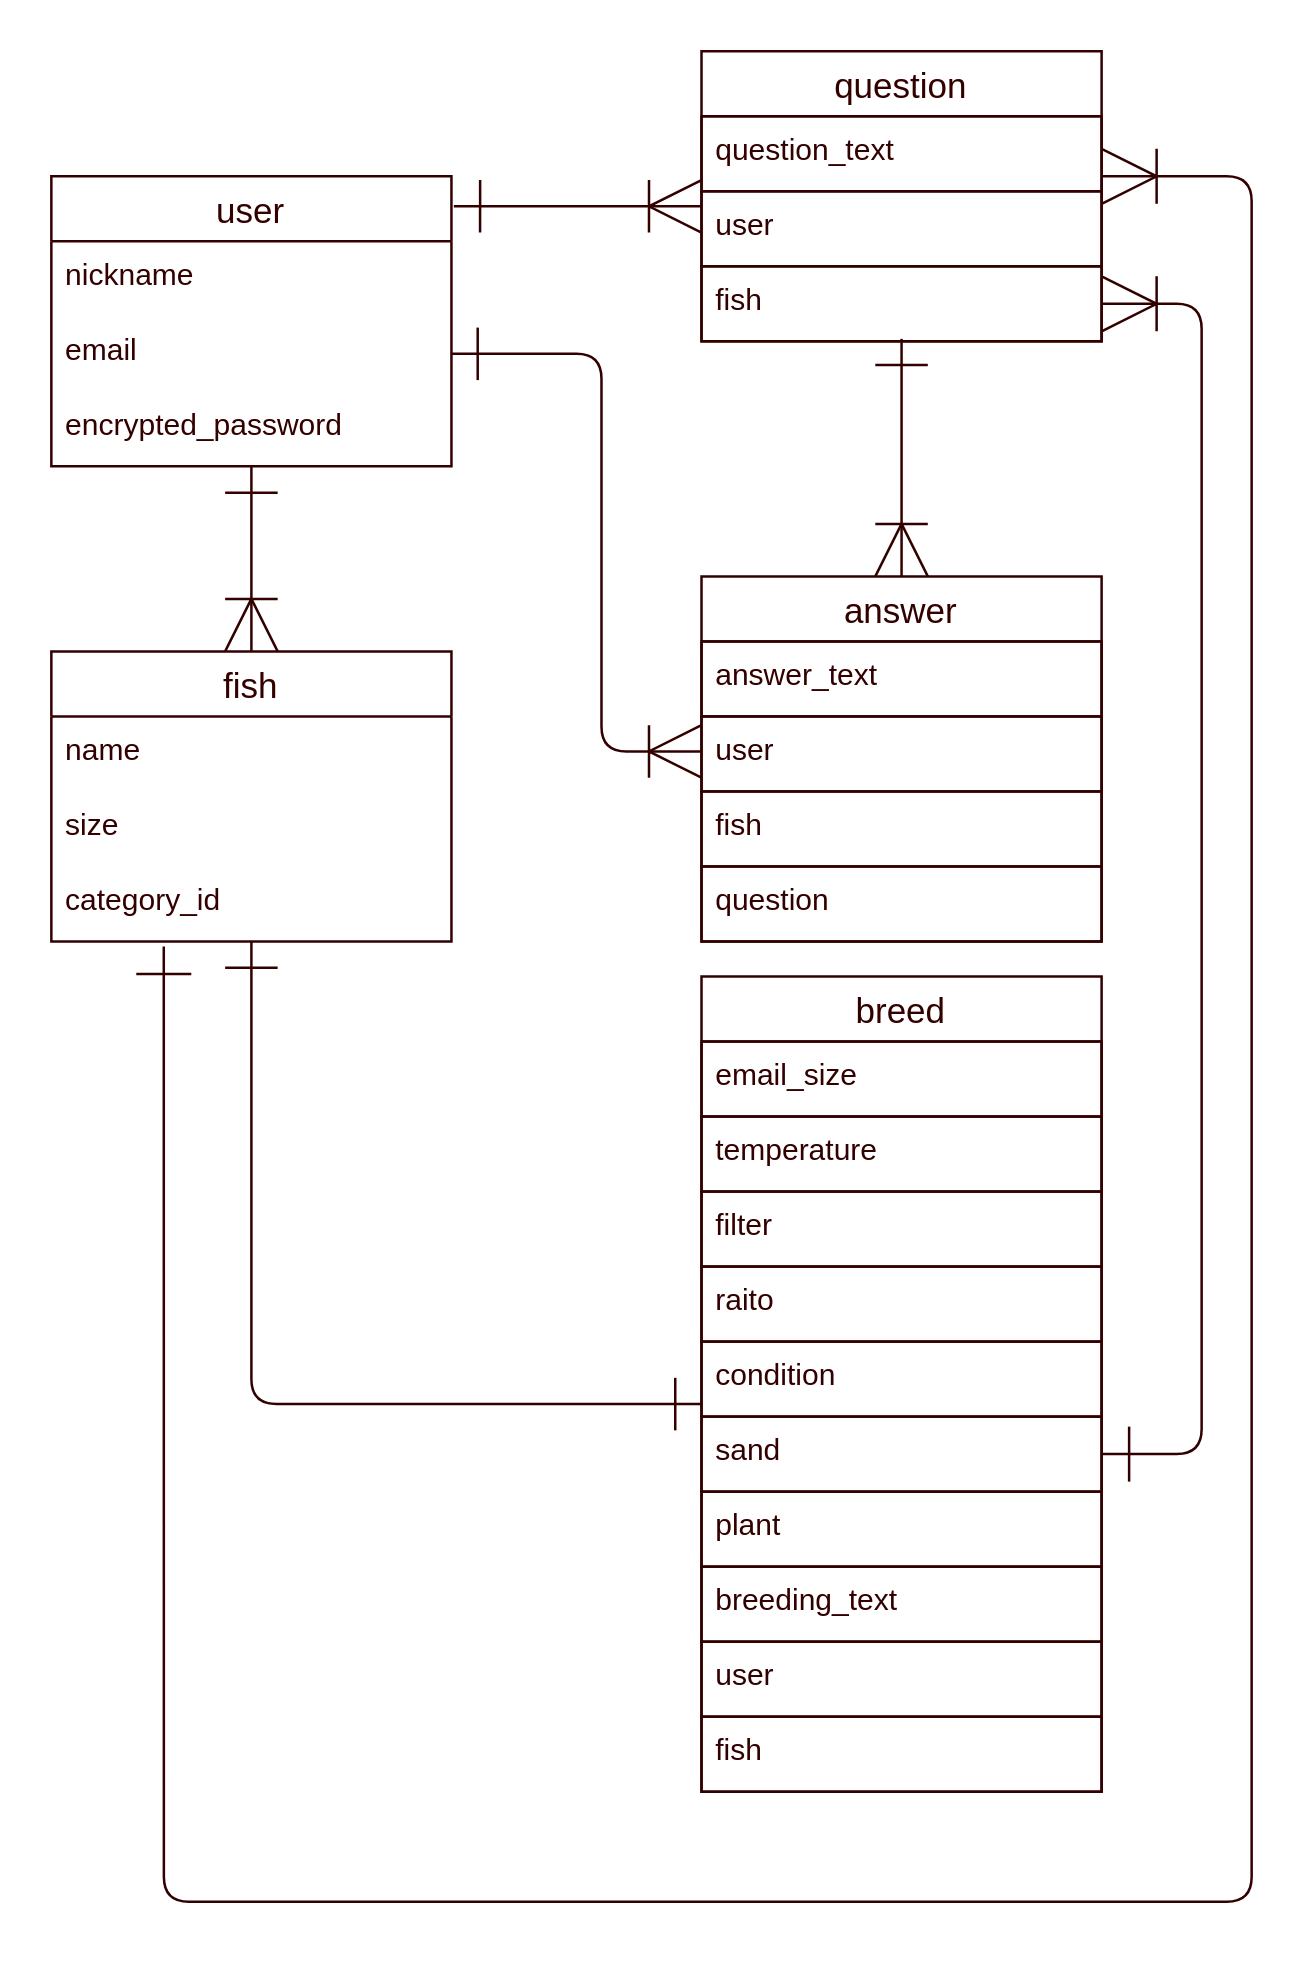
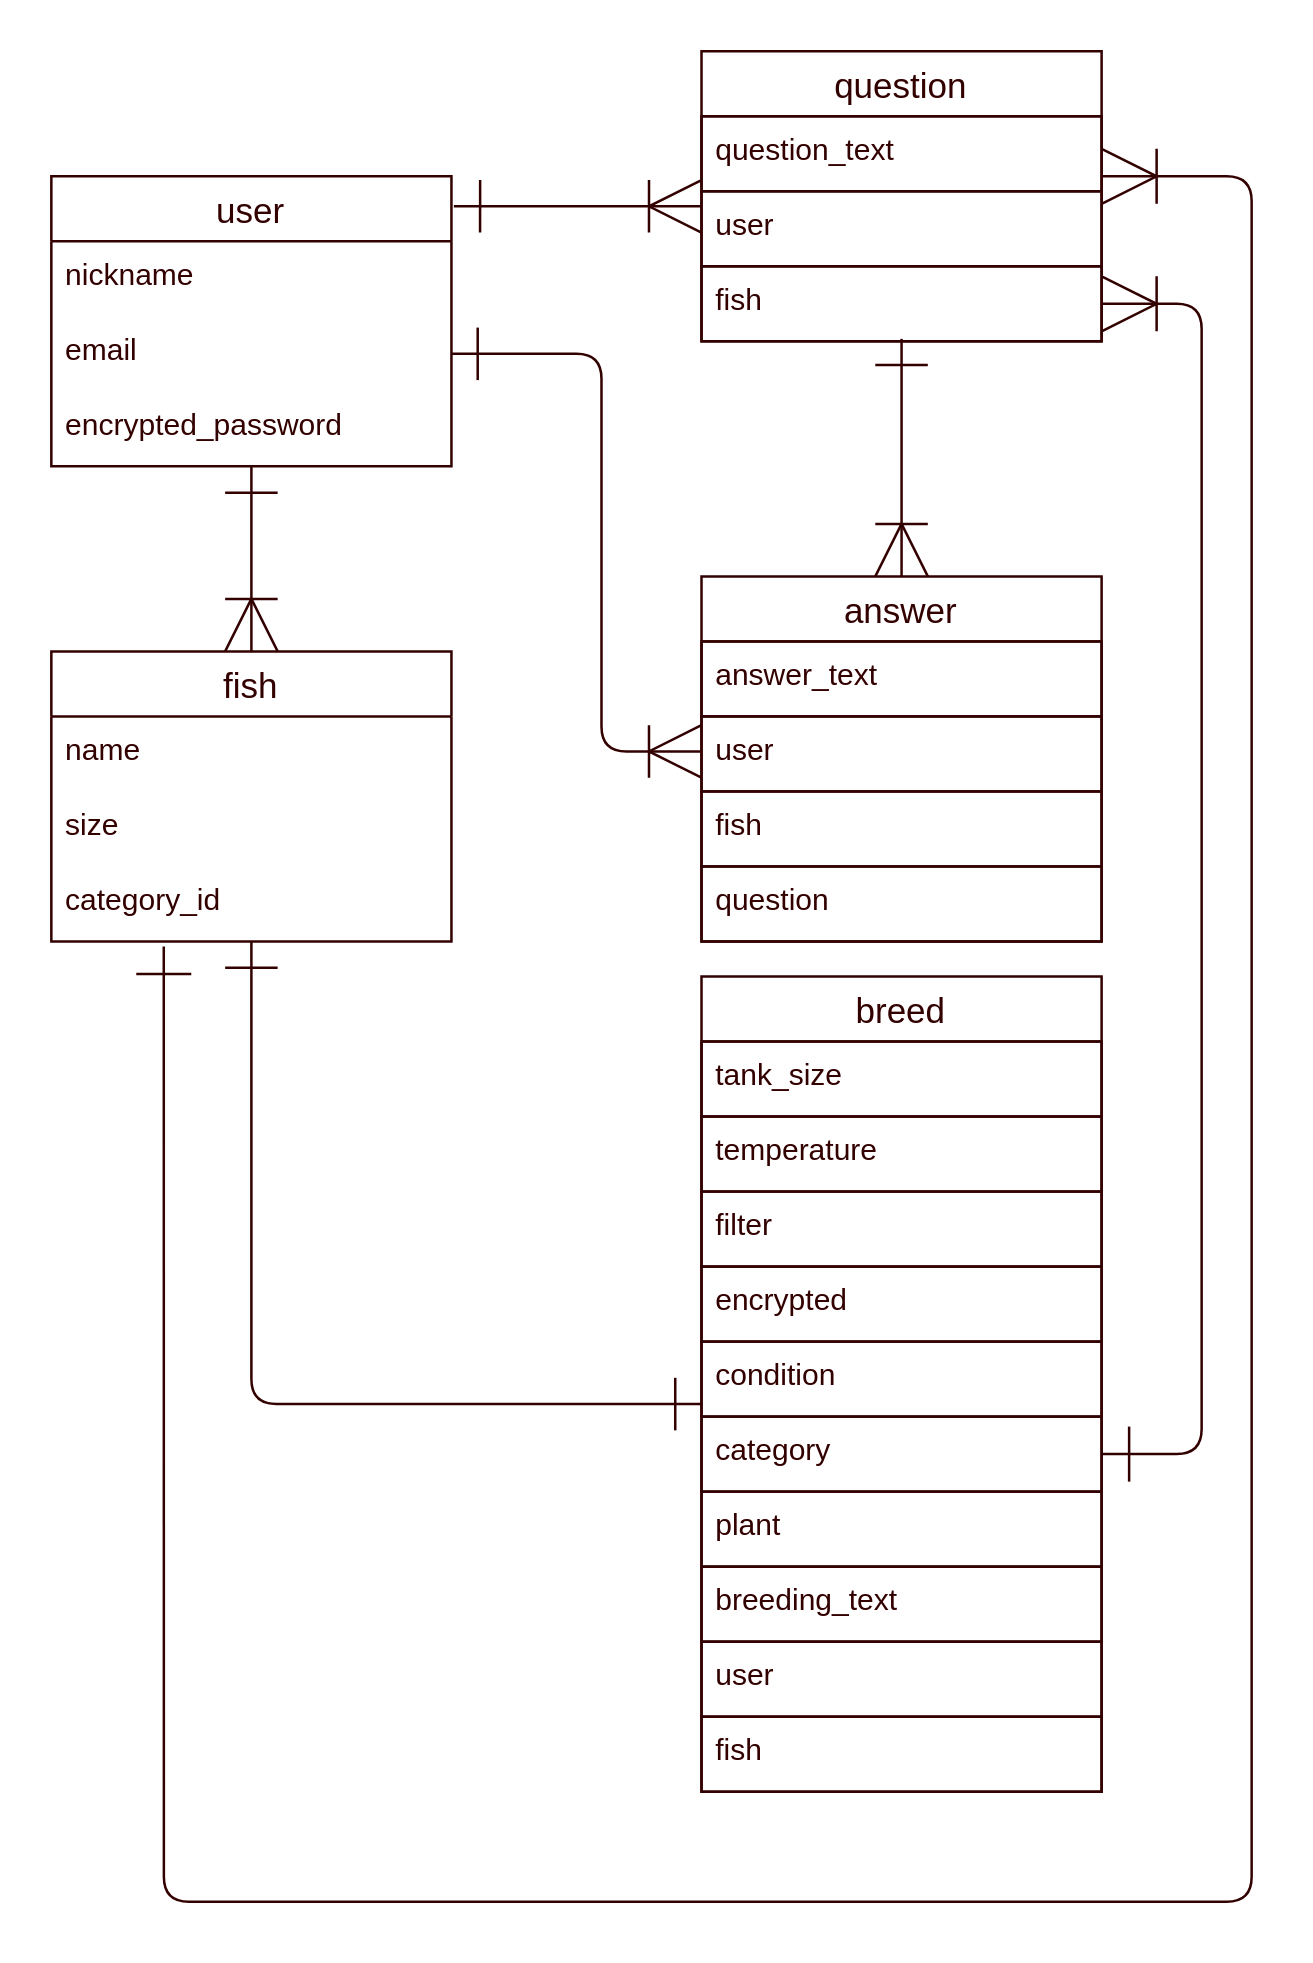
node "email_size": label "email_size" -> "tank_size"
node "raito": label "raito" -> "encrypted"
node "sand": label "sand" -> "category"
